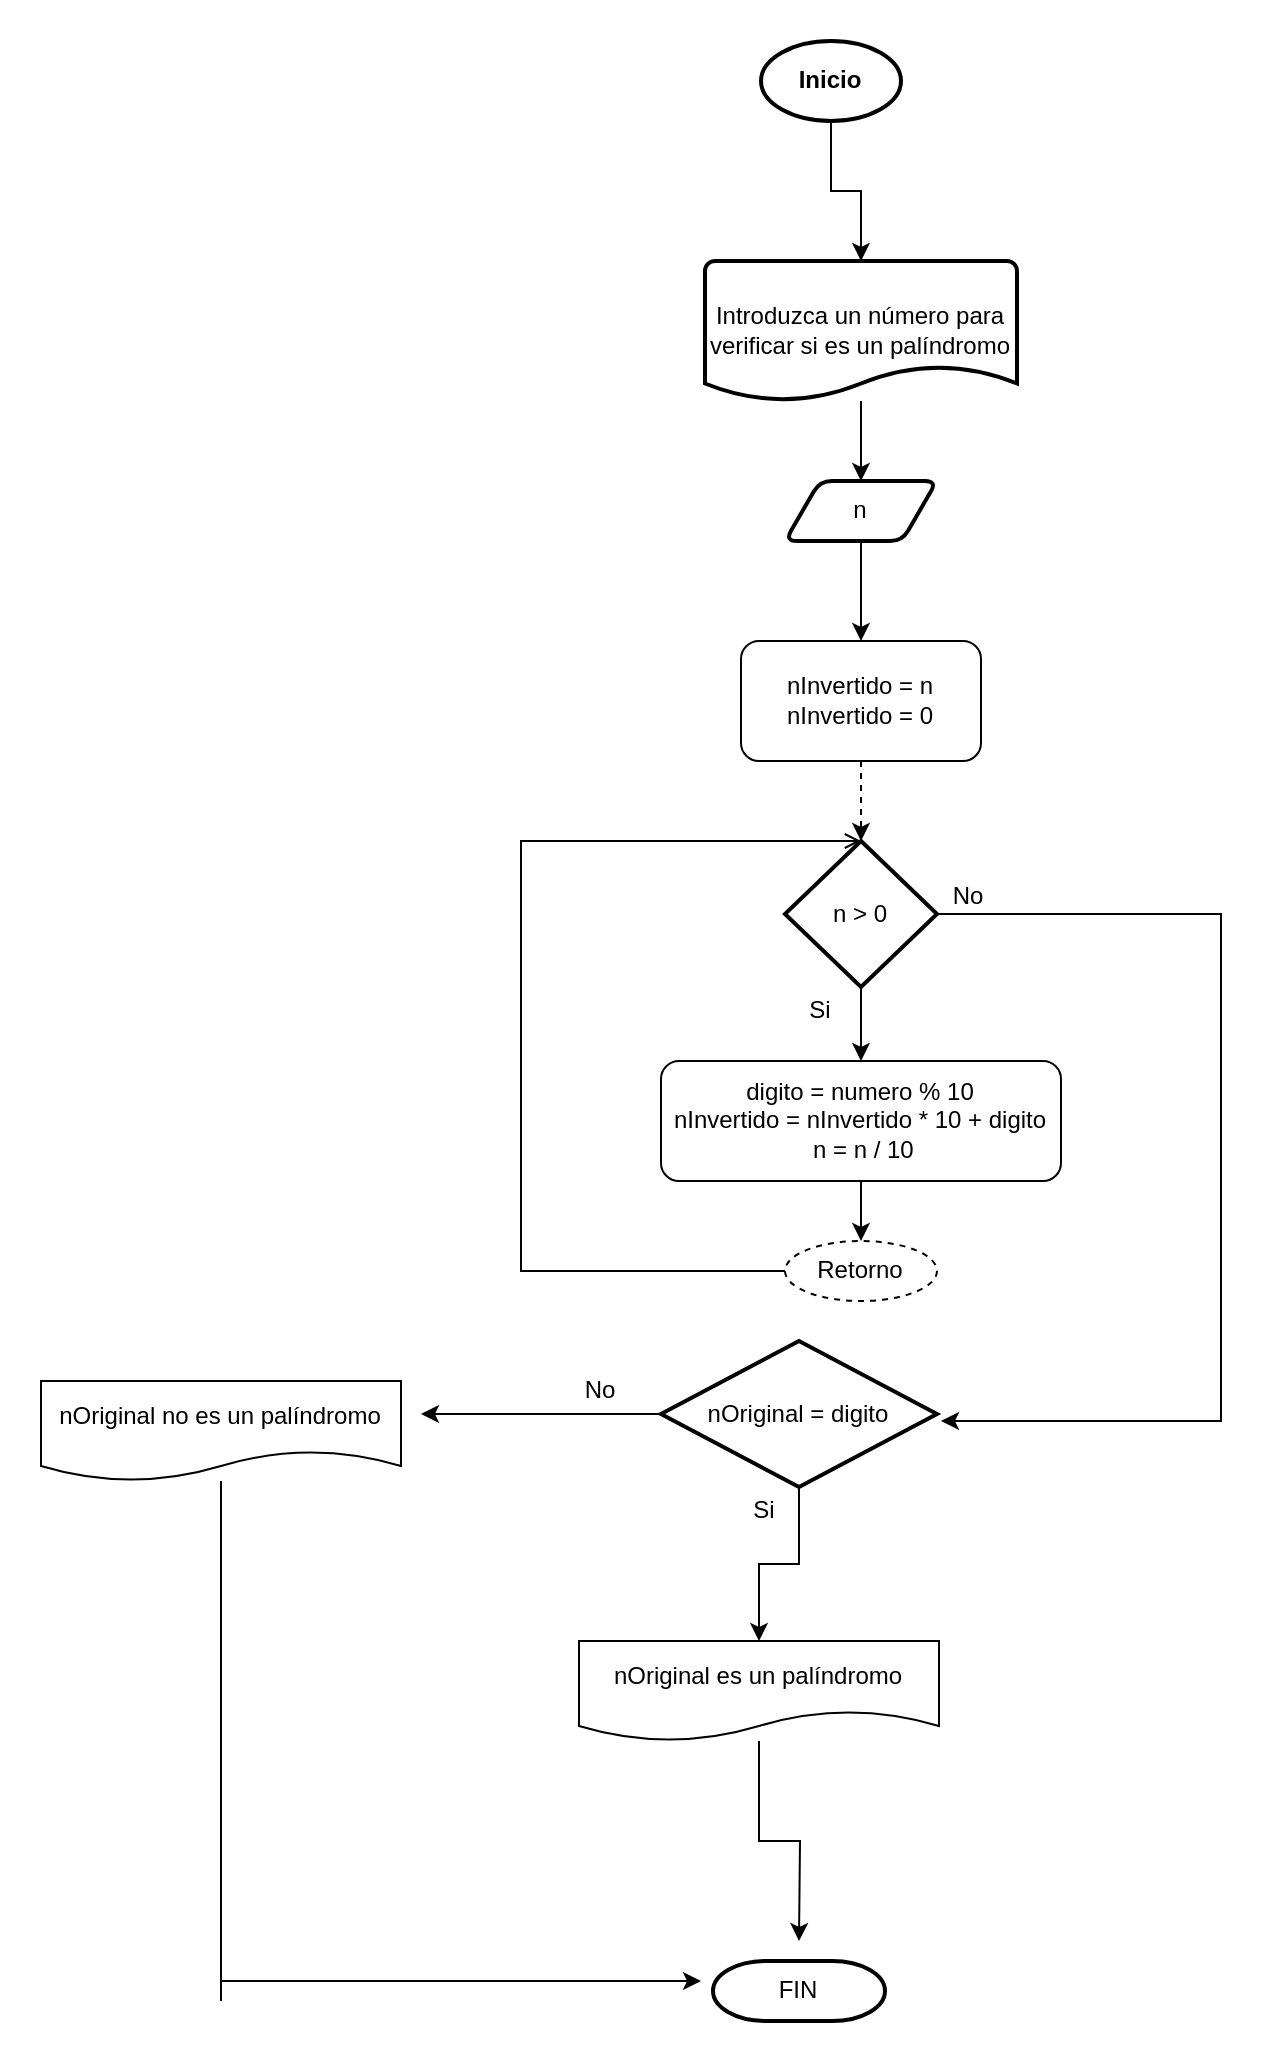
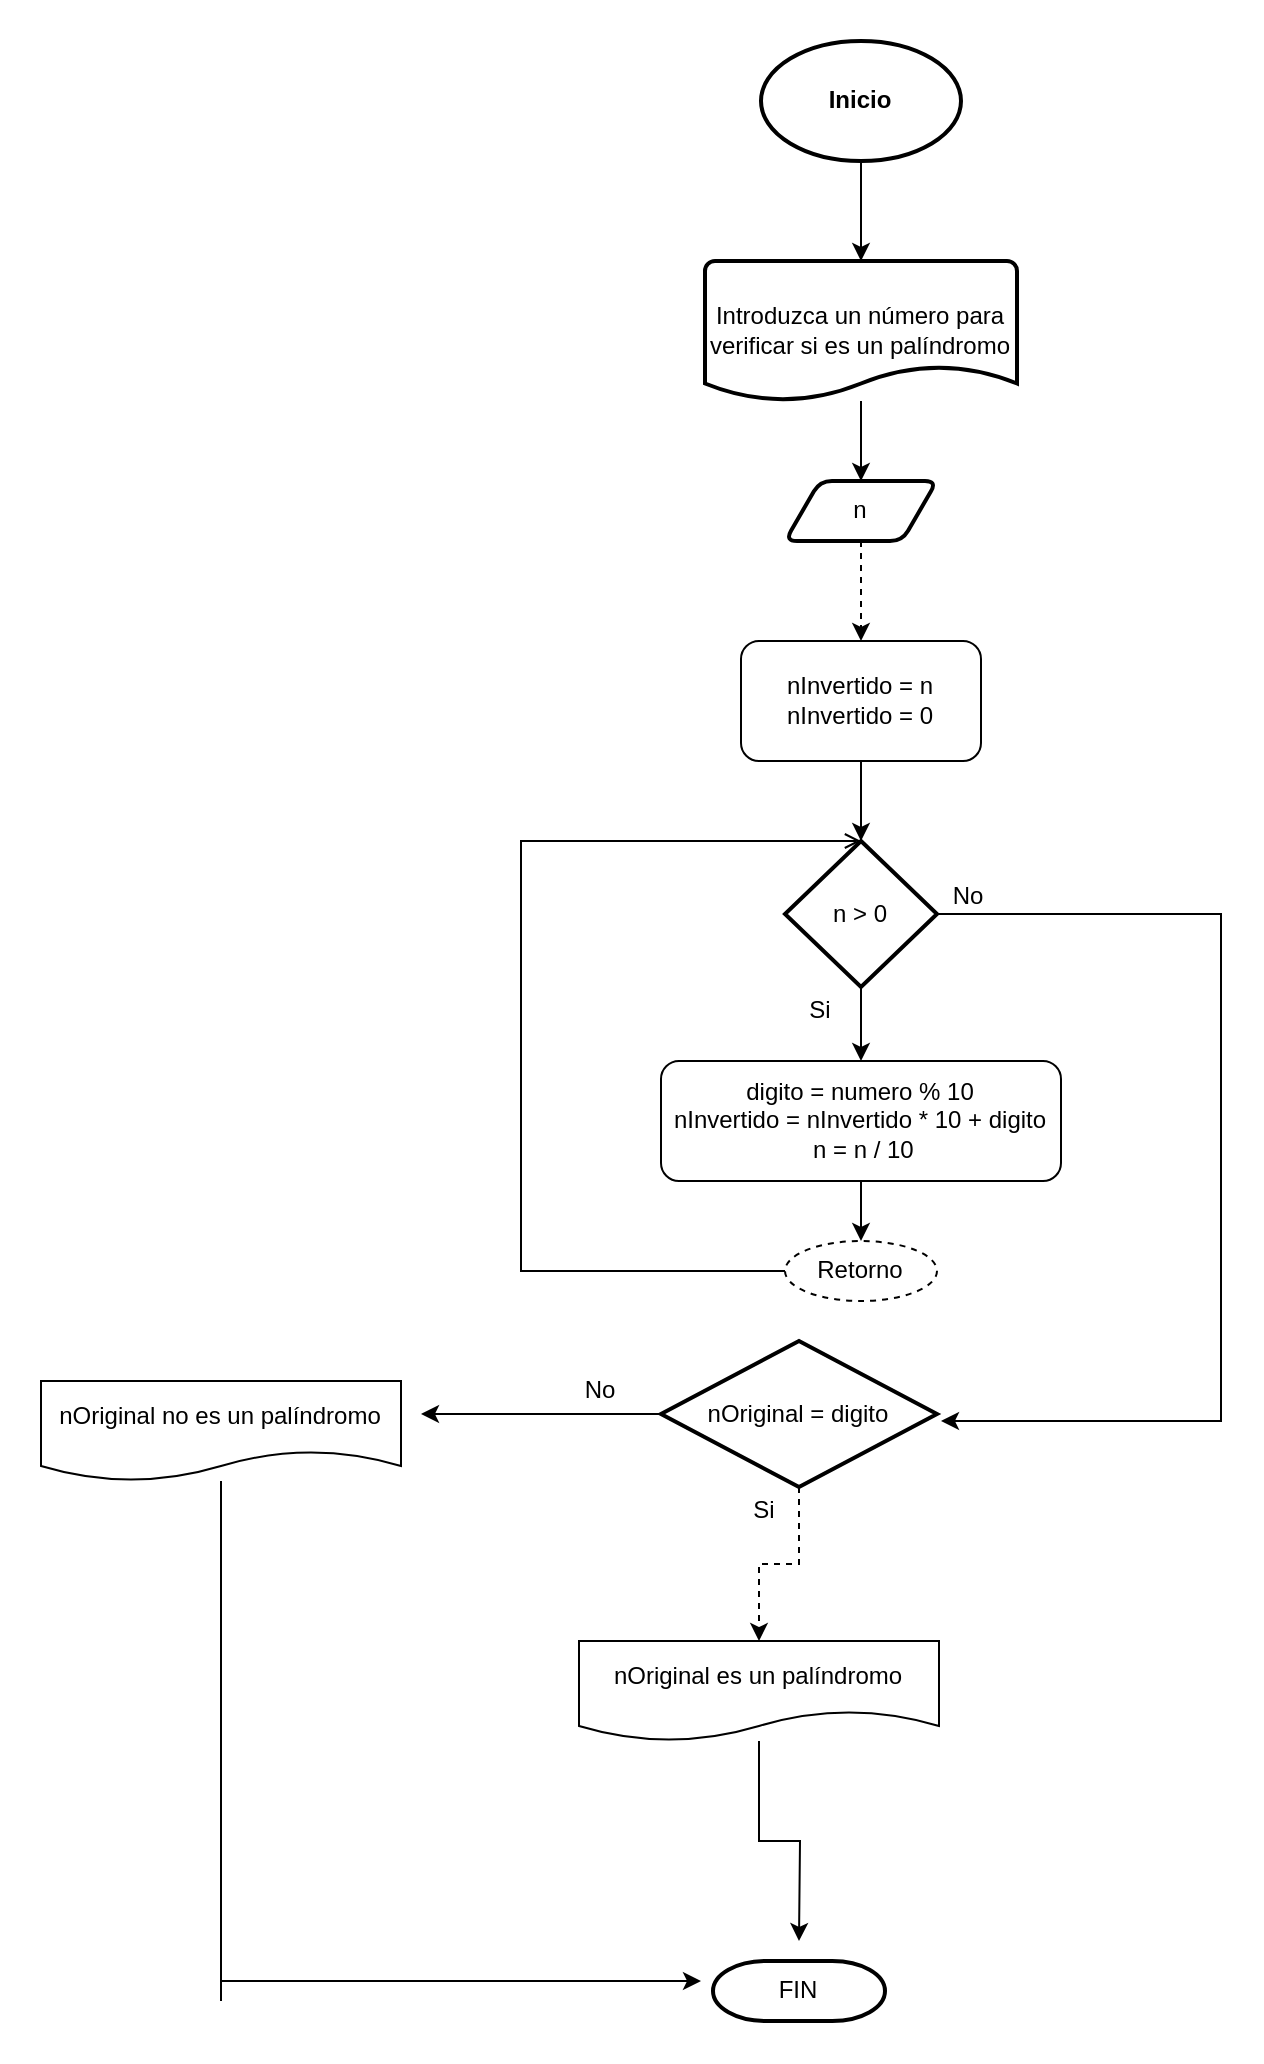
node "Inicio": size 140x80 -> 200x120
edge "n" -> "nInvertido = nnInvertido = 0": style solid -> dashed
edge "nInvertido = nnInvertido = 0" -> "n > 0": style dashed -> solid
edge "nOriginal = digito" -> "nOriginal es un palíndromo": style solid -> dashed
